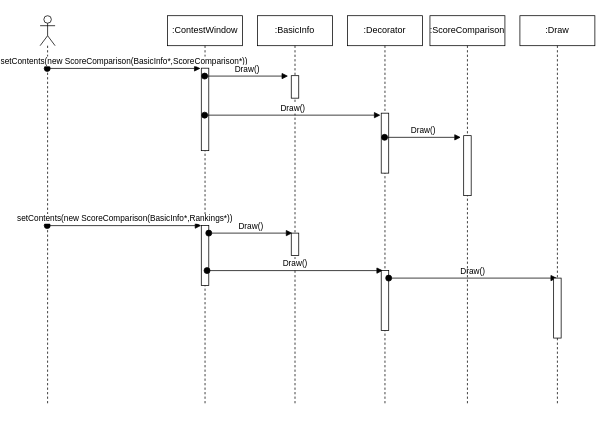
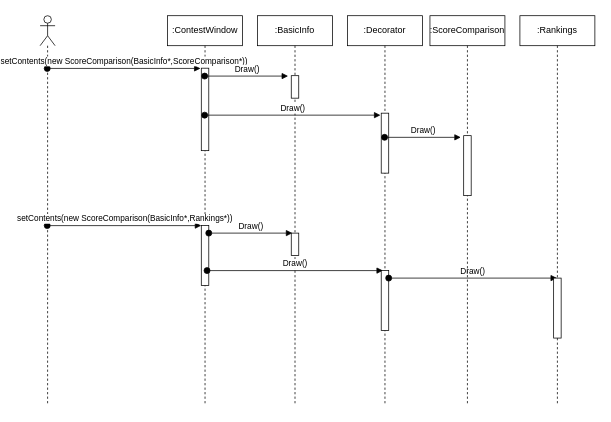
node ":Draw": label ":Draw" -> ":Rankings"
